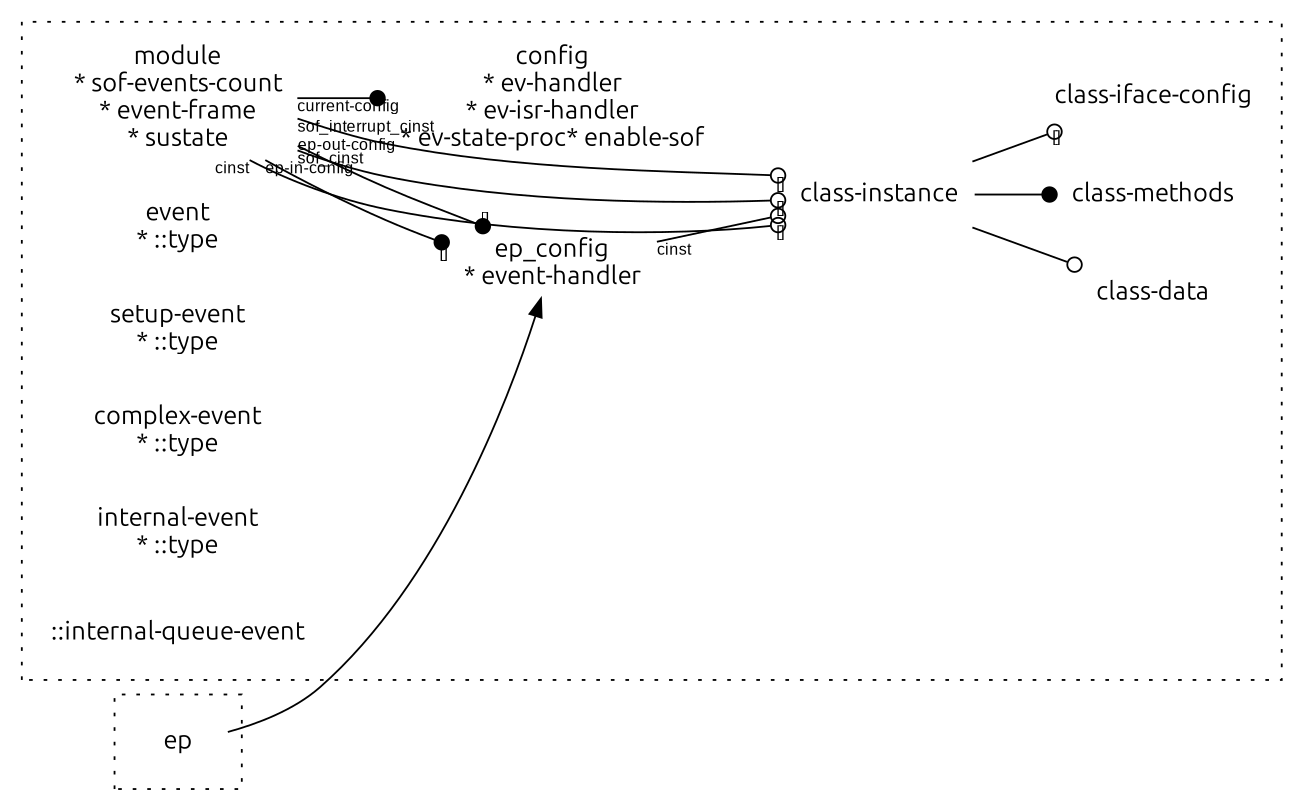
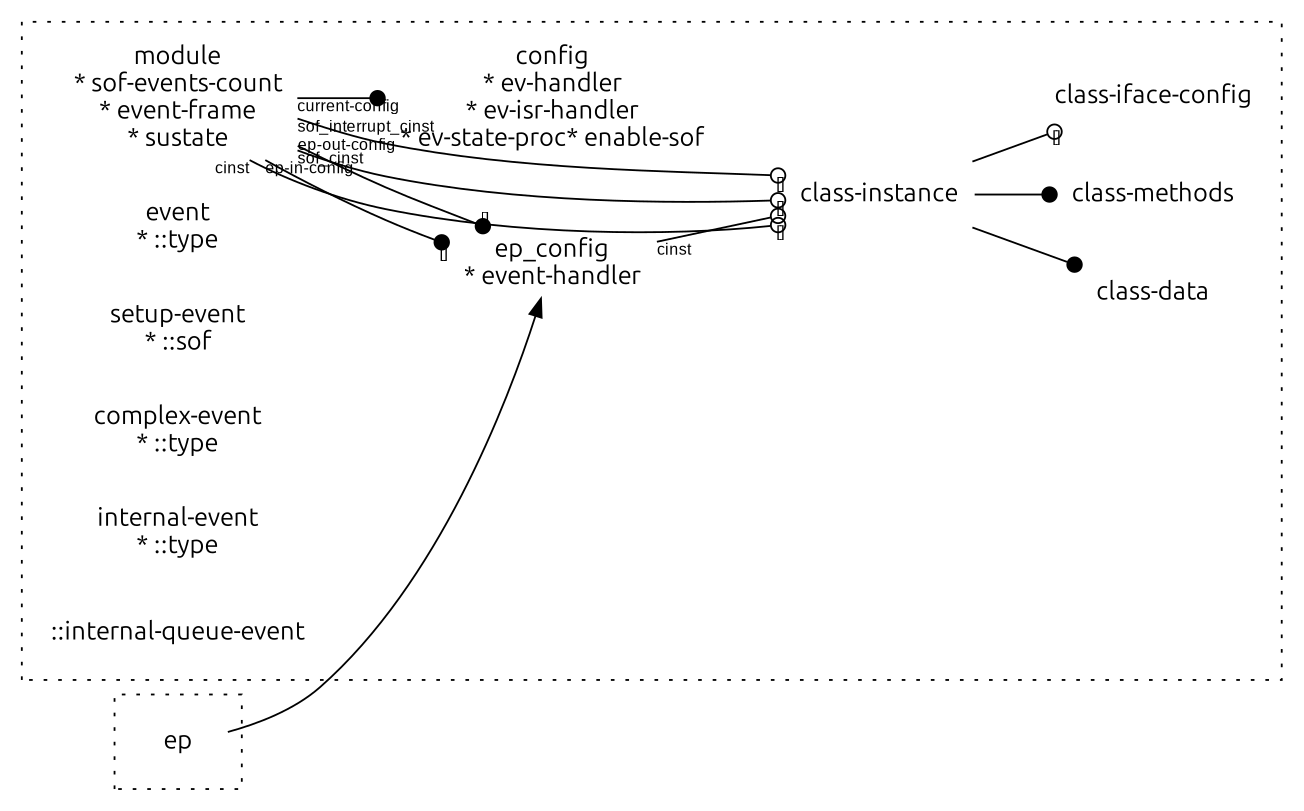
edge "class-instance" -> "class-data": arrowhead odot -> dot
node "setup-event * ::type": label "setup-event * ::type" -> "setup-event * ::sof"
